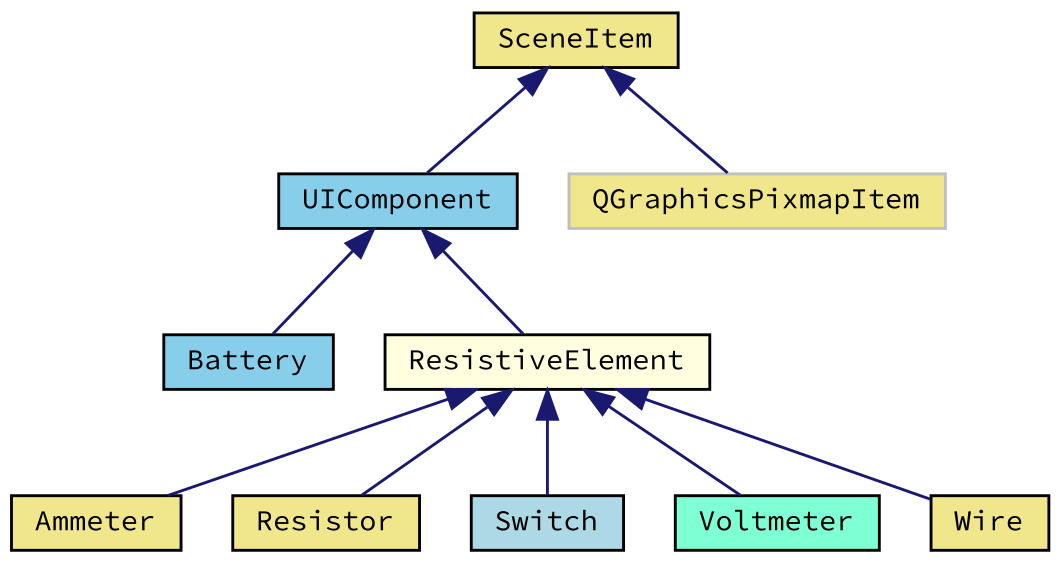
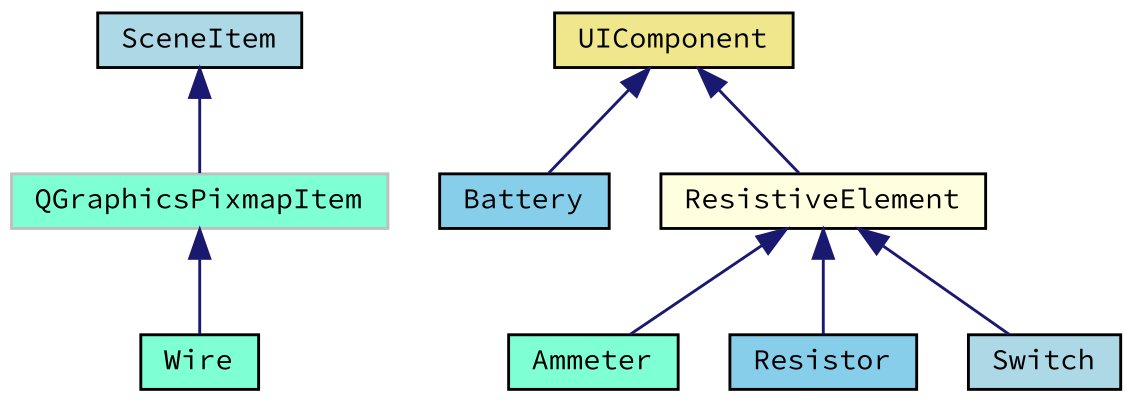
node "SceneItem": fillcolor khaki -> lightblue
edge "UIComponent" -> "SceneItem": removed
node "UIComponent": fillcolor skyblue -> khaki
node "QGraphicsPixmapItem": fillcolor khaki -> aquamarine
edge "Wire" -> "ResistiveElement": now "Wire" -> "QGraphicsPixmapItem"
node "Ammeter": fillcolor khaki -> aquamarine
node "Resistor": fillcolor khaki -> skyblue
node "Voltmeter": removed
node "Wire": fillcolor khaki -> aquamarine
